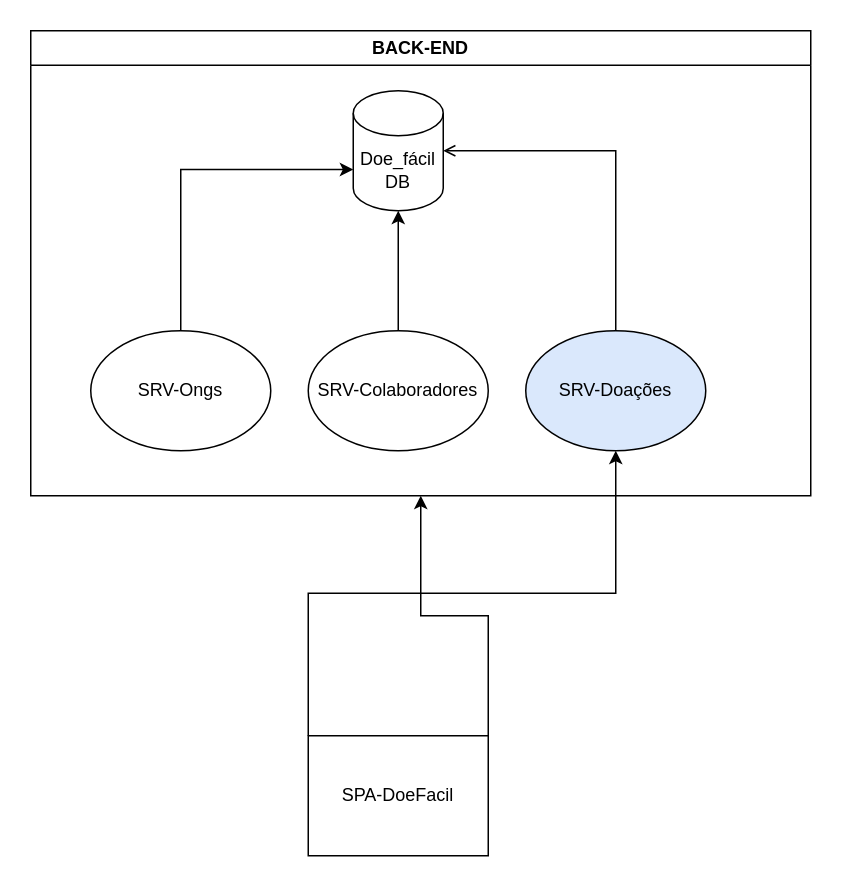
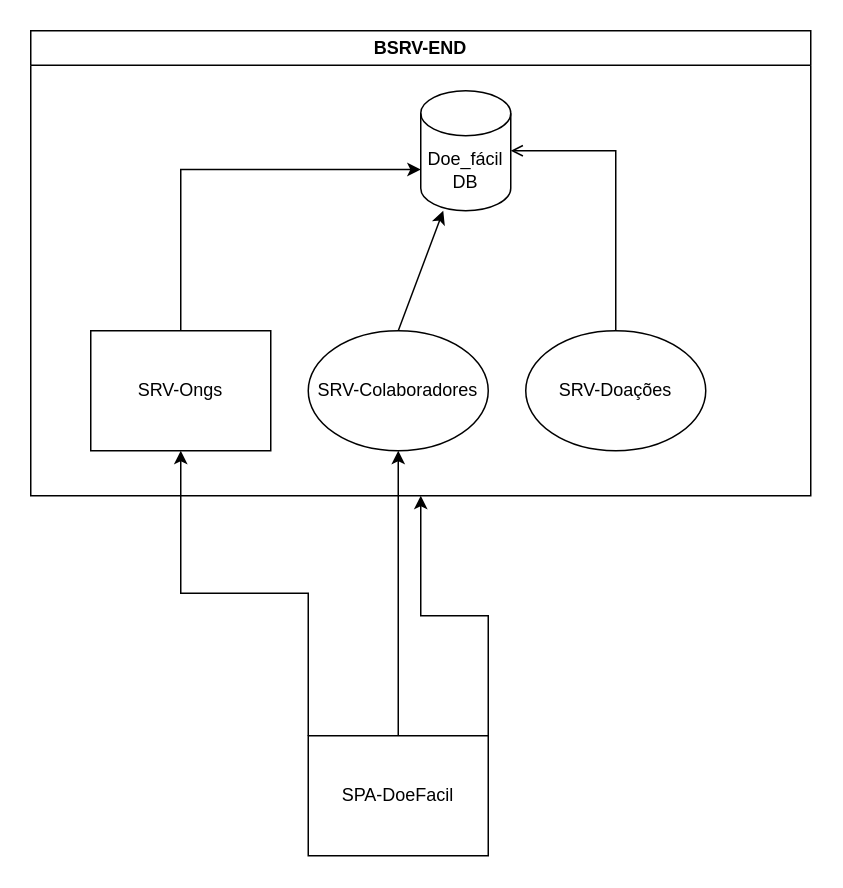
node "BACK-END": label "BACK-END" -> "BSRV-END"
node "Doe_fácil DB": moved (398, 151) -> (466, 151)
node "SRV-Ongs": shape ellipse -> rectangle
node "SRV-Doações": fillcolor #dae8fc -> #ffffff
edge "SPA-DoeFacil" -> "SRV-Doações": now "SPA-DoeFacil" -> "SRV-Ongs"
edge "SPA-DoeFacil" -> "SRV-Colaboradores": added
